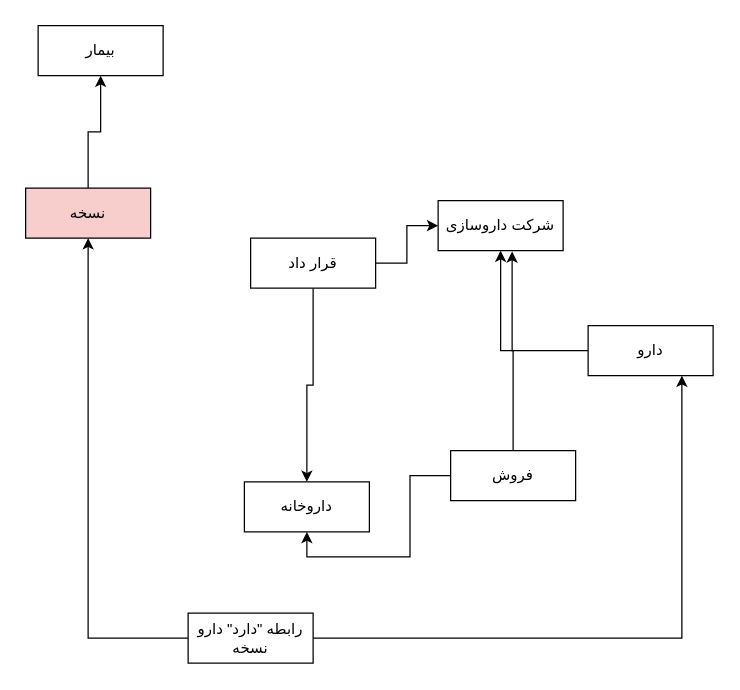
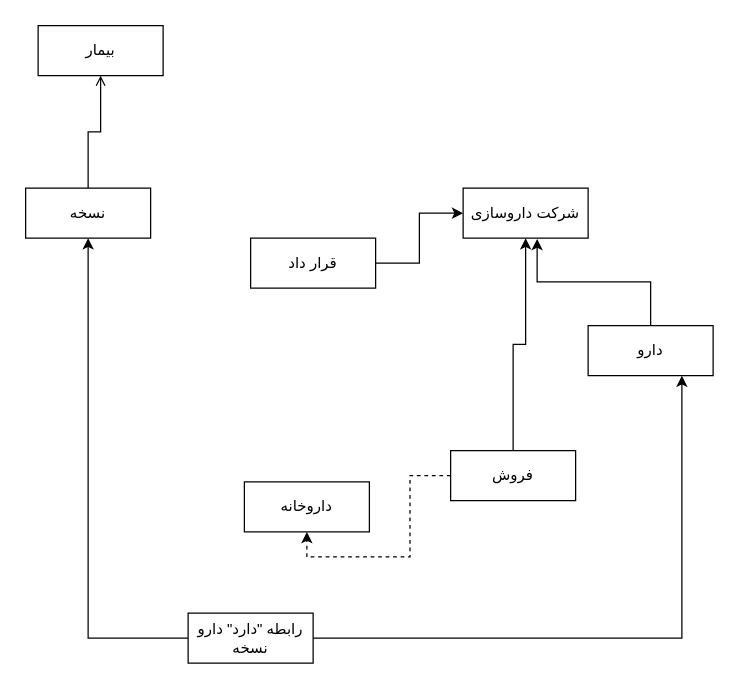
edge "نسخه" -> "بیمار": arrowhead classic -> open
node "نسخه": fillcolor #f8cecc -> #ffffff
node "شرکت داروسازی": moved (501, 226) -> (526, 213)
edge "قرار داد" -> "داروخانه": removed
edge "فروش" -> "داروخانه": style solid -> dashed
